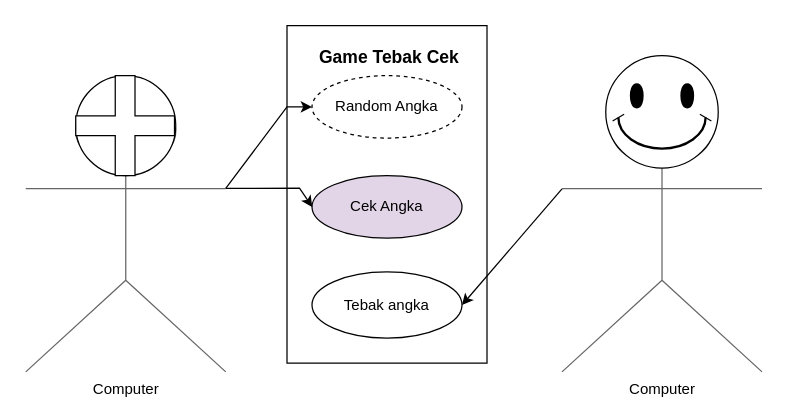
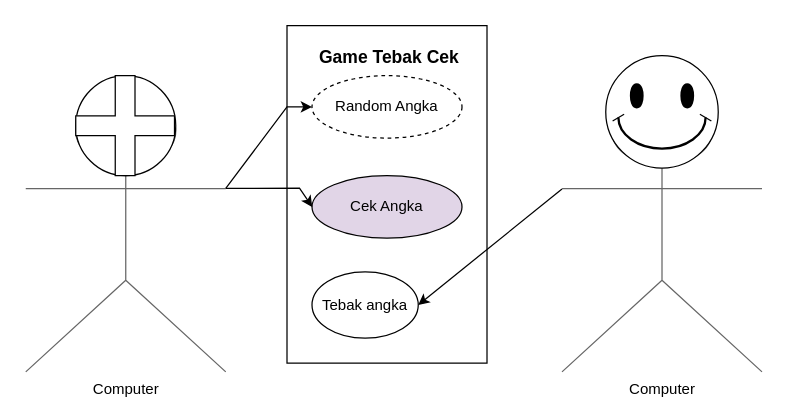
node "Tebak angka": size 150x66 -> 106x66
